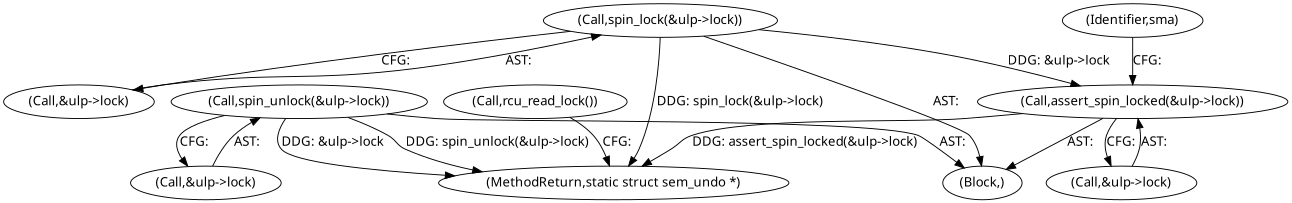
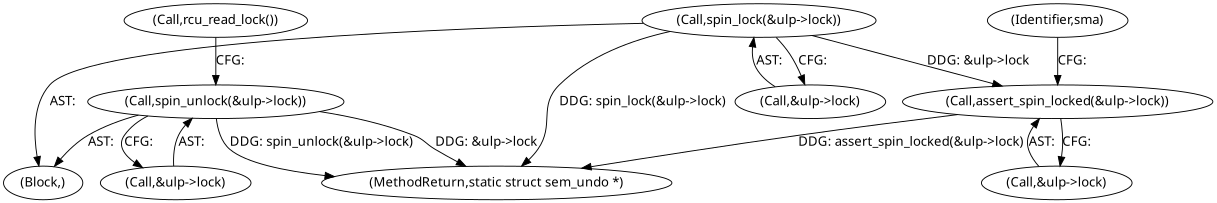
edge "(Call,rcu_read_lock())" -> "(MethodReturn,static struct sem_undo *)": now "(Call,rcu_read_lock())" -> "(Call,spin_unlock(&ulp->lock))"
edge "(Call,assert_spin_locked(&ulp->lock))" -> "(Block,)": removed, label "AST:"
